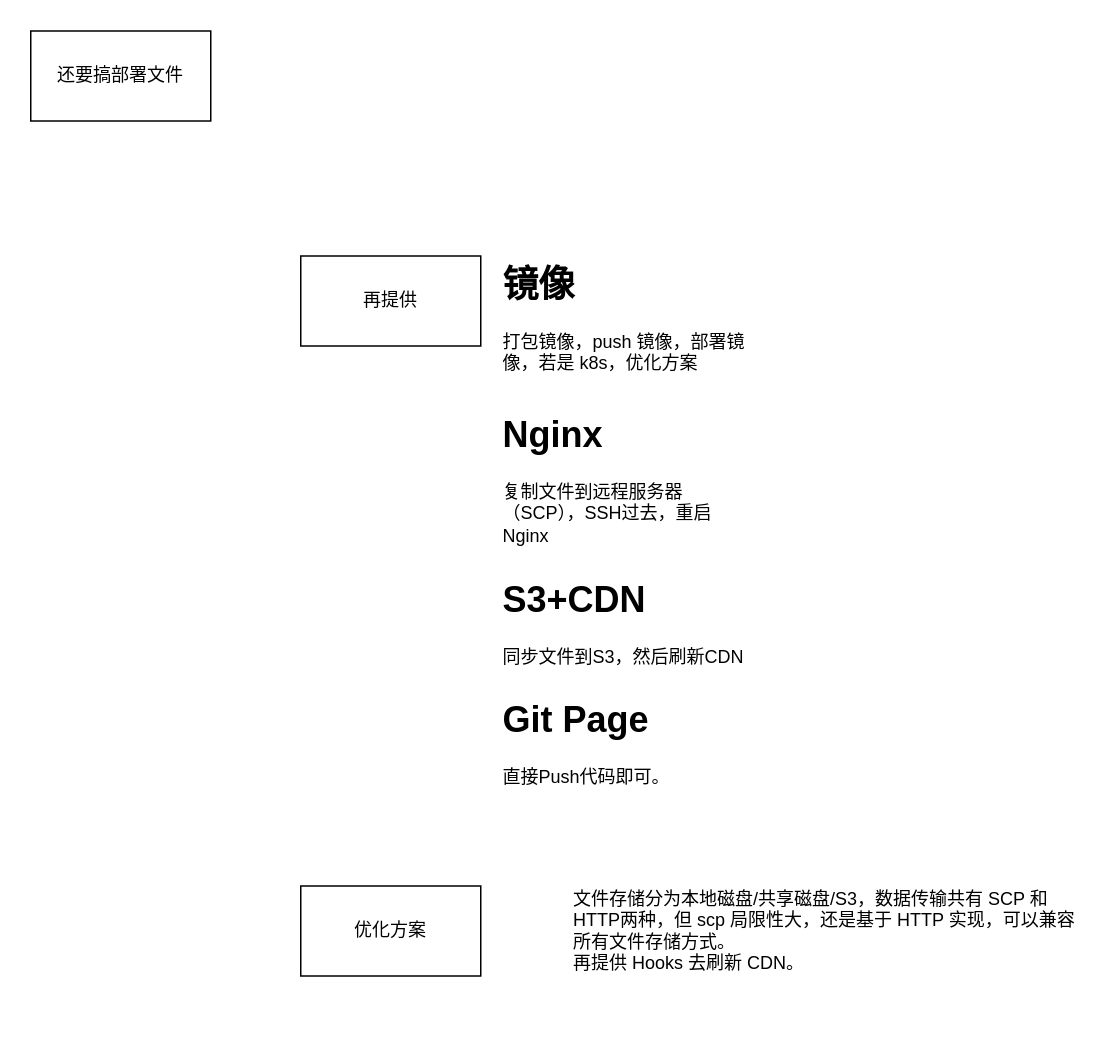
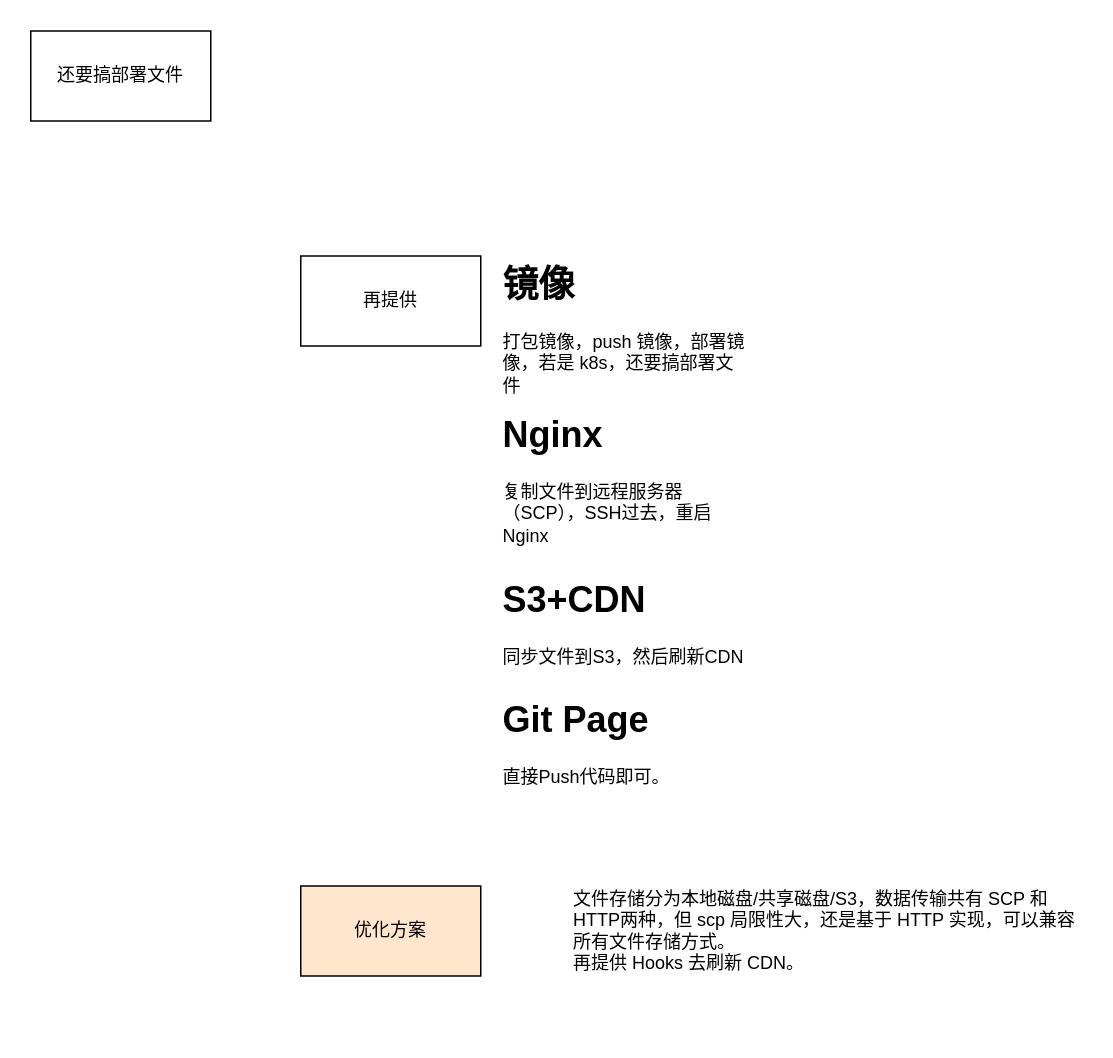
node "镜像 打包镜像，push 镜像，部署镜像，若是 k8s，优化方案": label "镜像 打包镜像，push 镜像，部署镜像，若是 k8s，优化方案" -> "镜像 打包镜像，push 镜像，部署镜像，若是 k8s，还要搞部署文件"
node "优化方案": fillcolor #ffffff -> #ffe6cc
